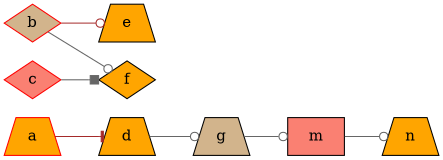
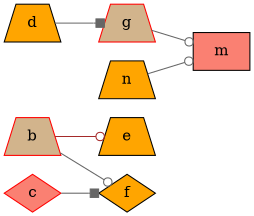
node "b": shape diamond -> trapezium
node "a": removed
edge "d" -> "g": arrowhead odot -> box
node "g": color black -> red
edge "m" -> "n": reversed
